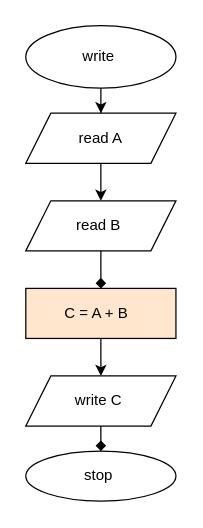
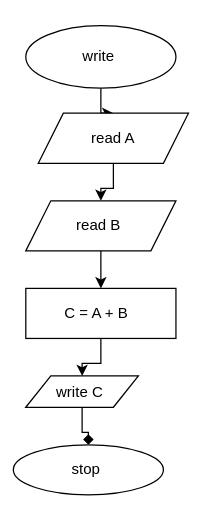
node "read A": moved (101, 138) -> (113, 138)
edge "read B" -> "C = A + B": arrowhead diamond -> classic
node "C = A + B": fillcolor #ffe6cc -> #ffffff
node "write C": size 150x50 -> 113x31
node "stop": moved (101, 476) -> (88, 469)
